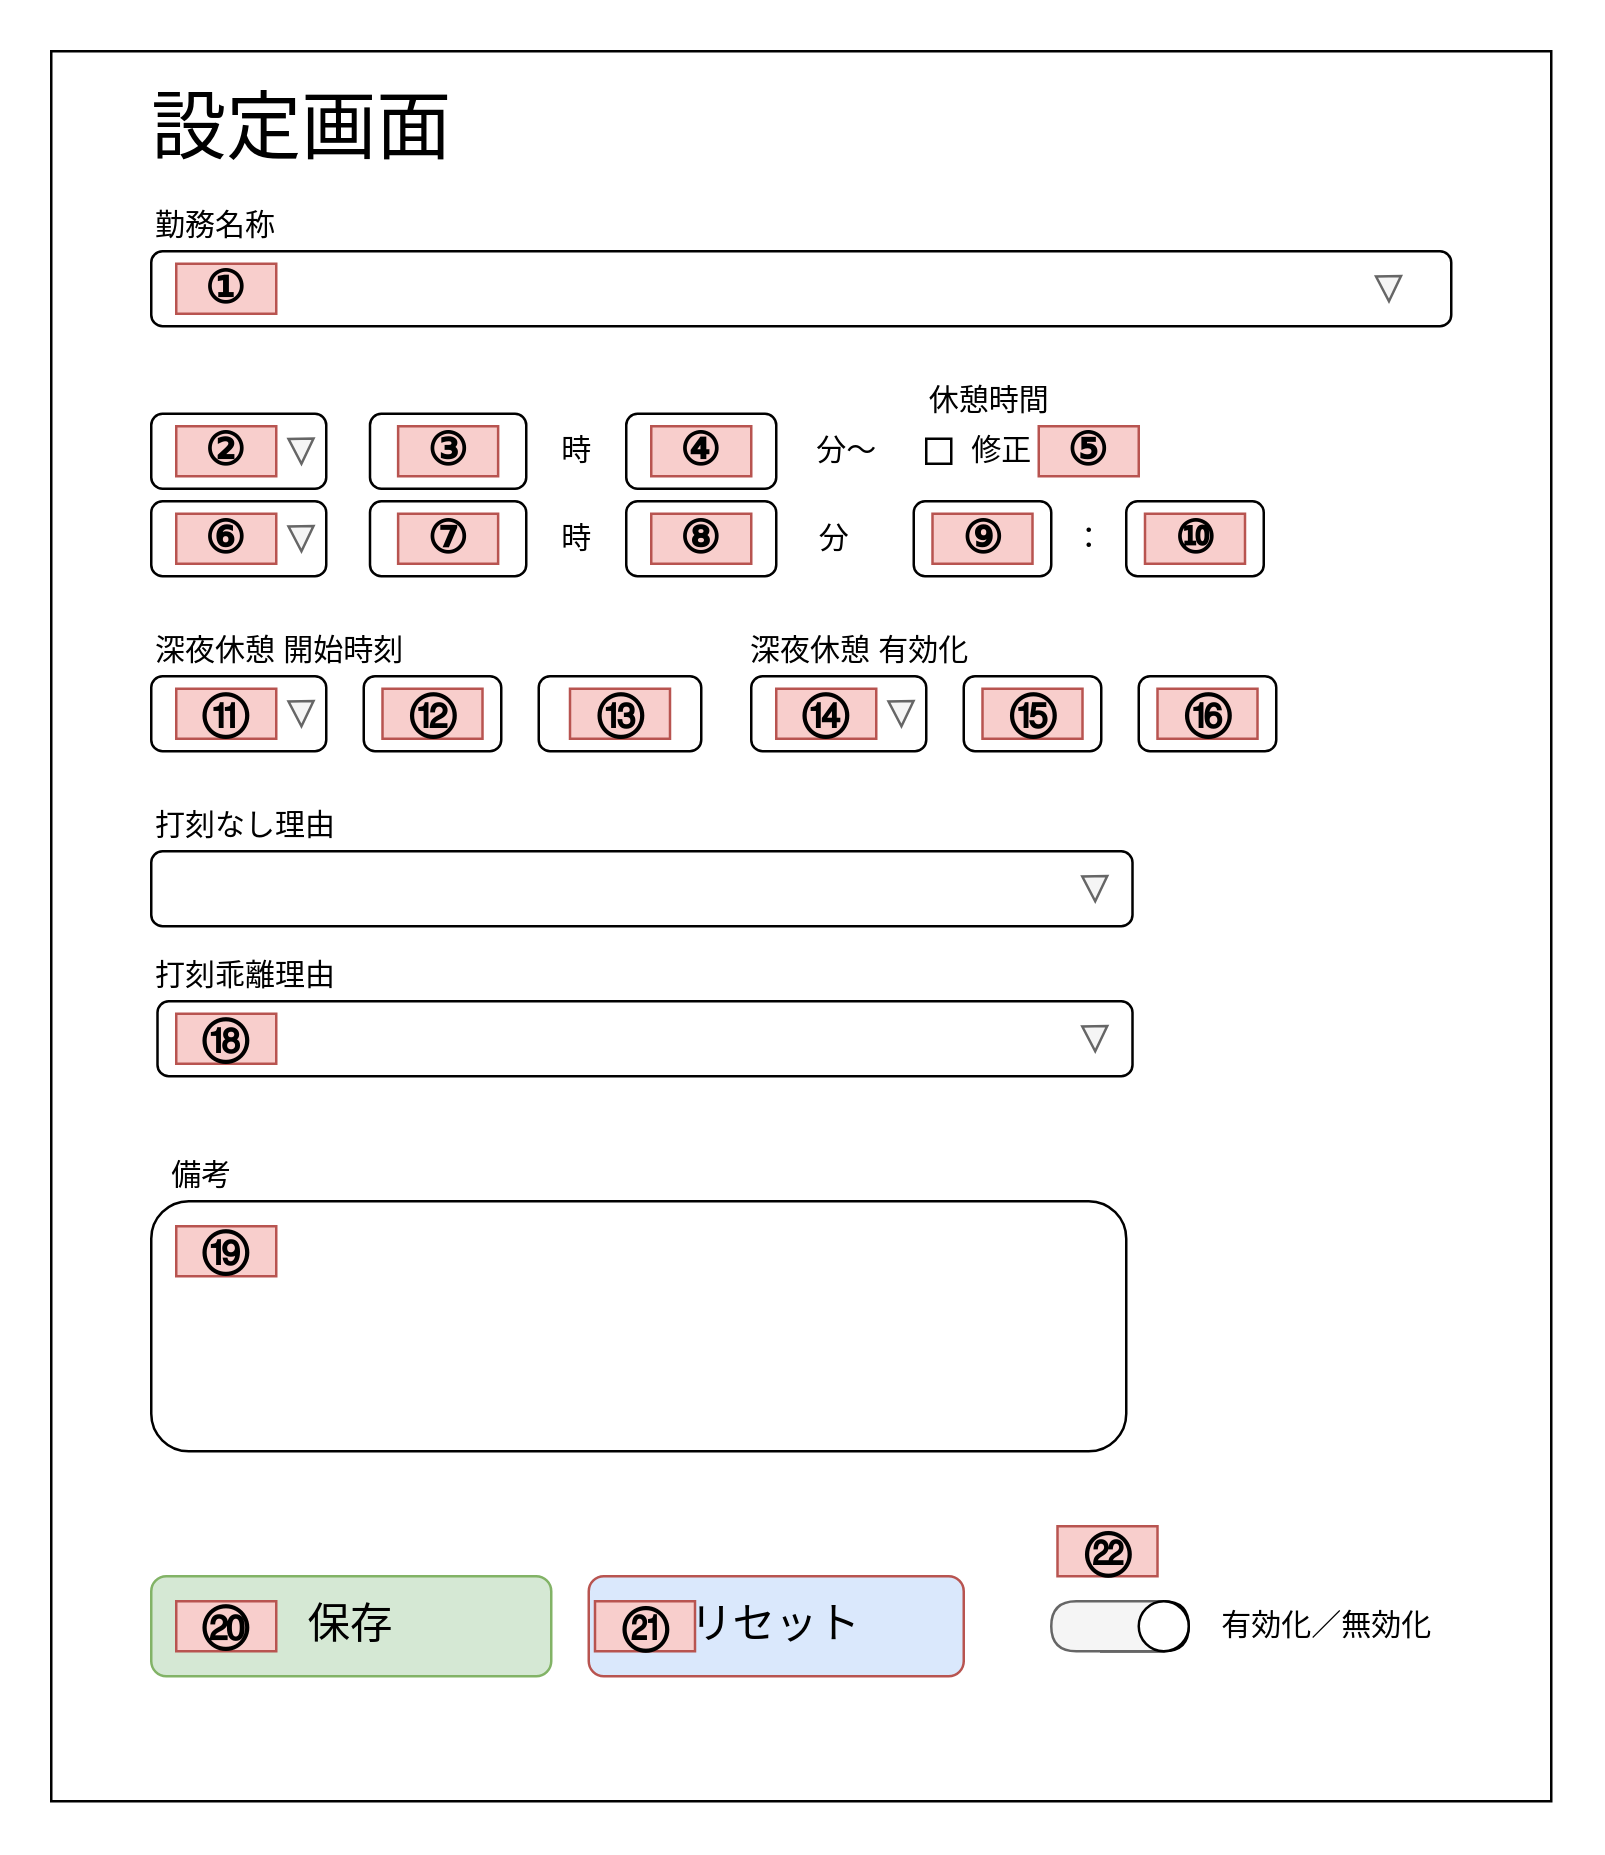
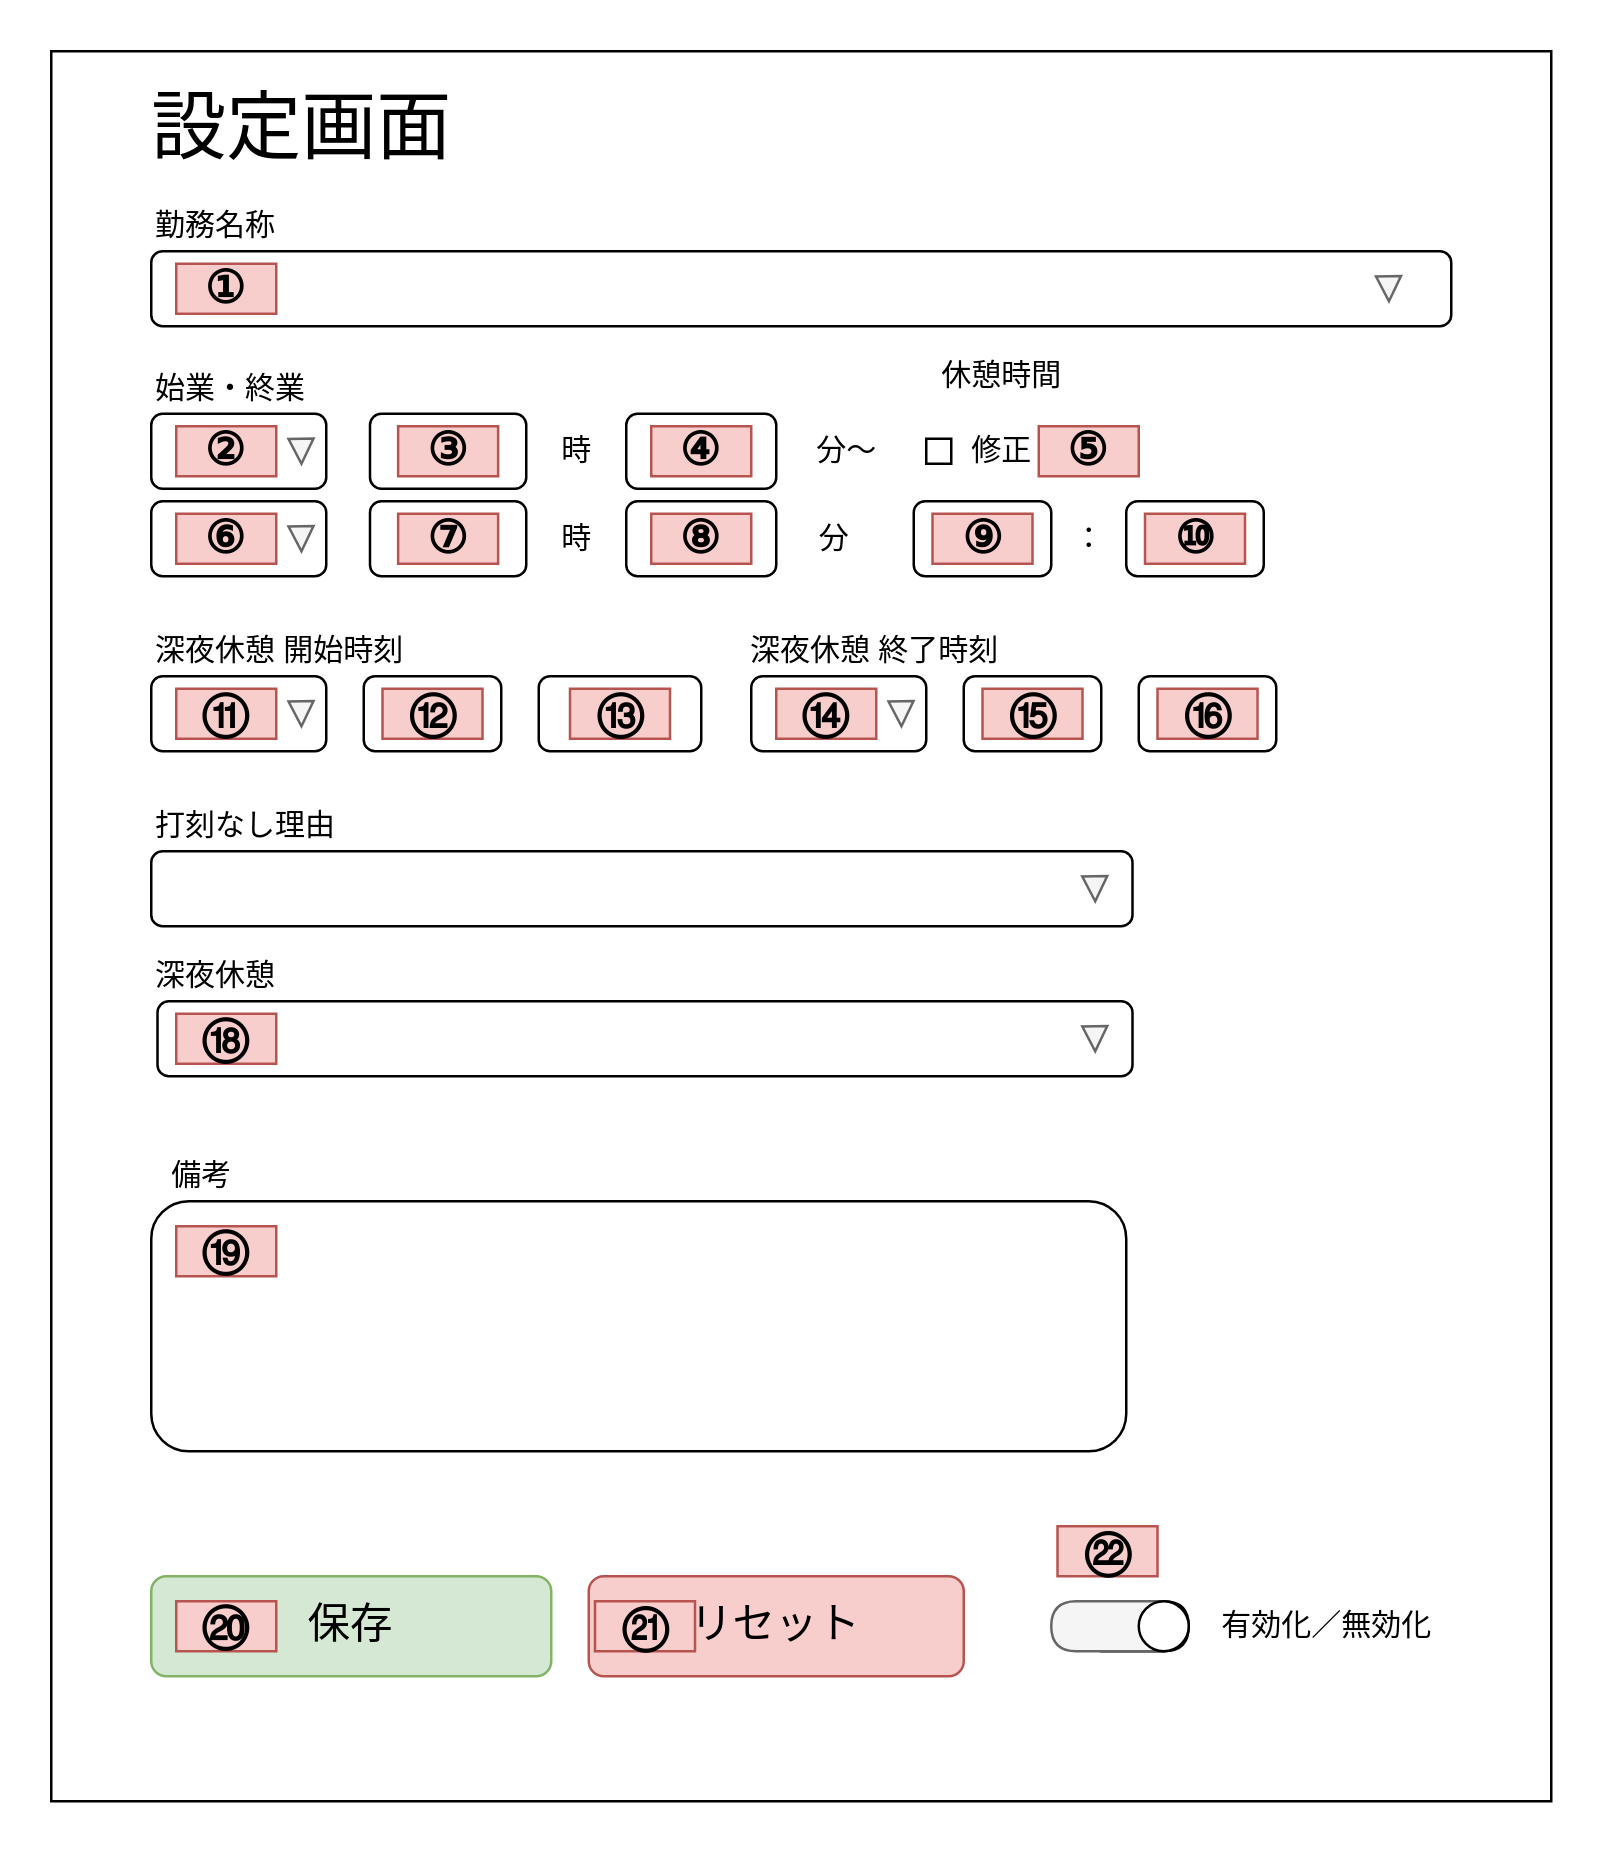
node "始業・終業": added
node "休憩時間": moved (989, 401) -> (1001, 376)
node "深夜休憩 有効化": label "深夜休憩 有効化" -> "深夜休憩 終了時刻"
node "打刻乖離理由": label "打刻乖離理由" -> "深夜休憩"
node "リセット": fillcolor #dae8fc -> #f8cecc
